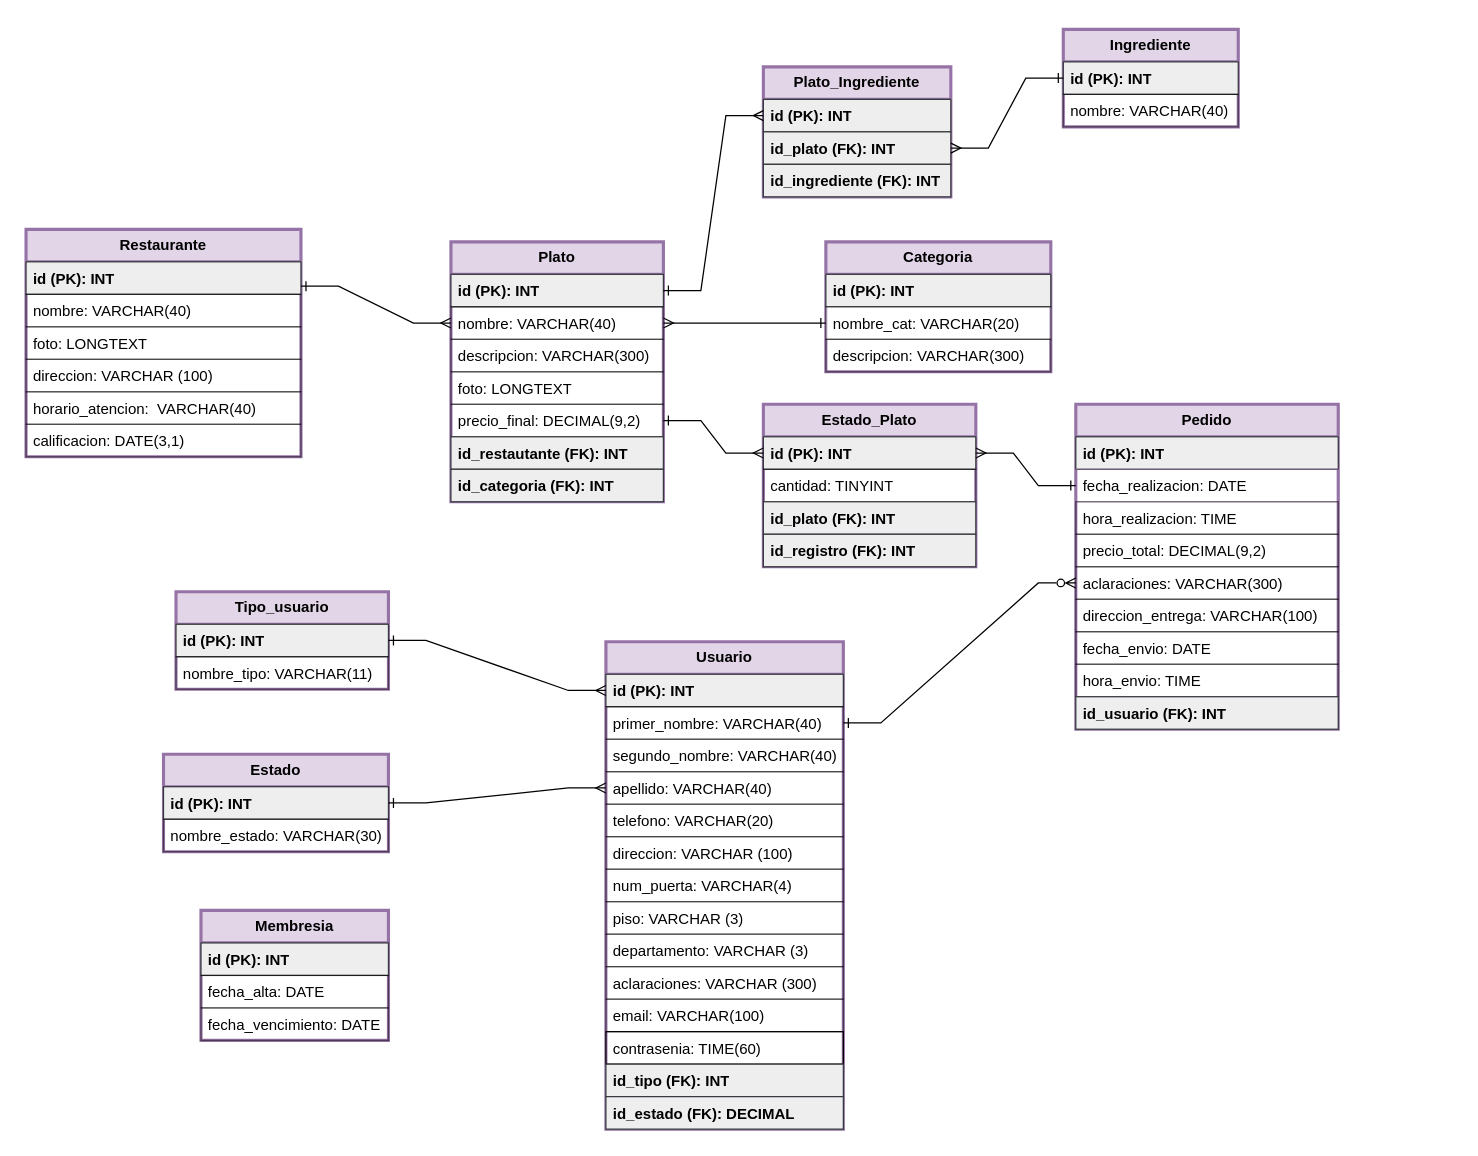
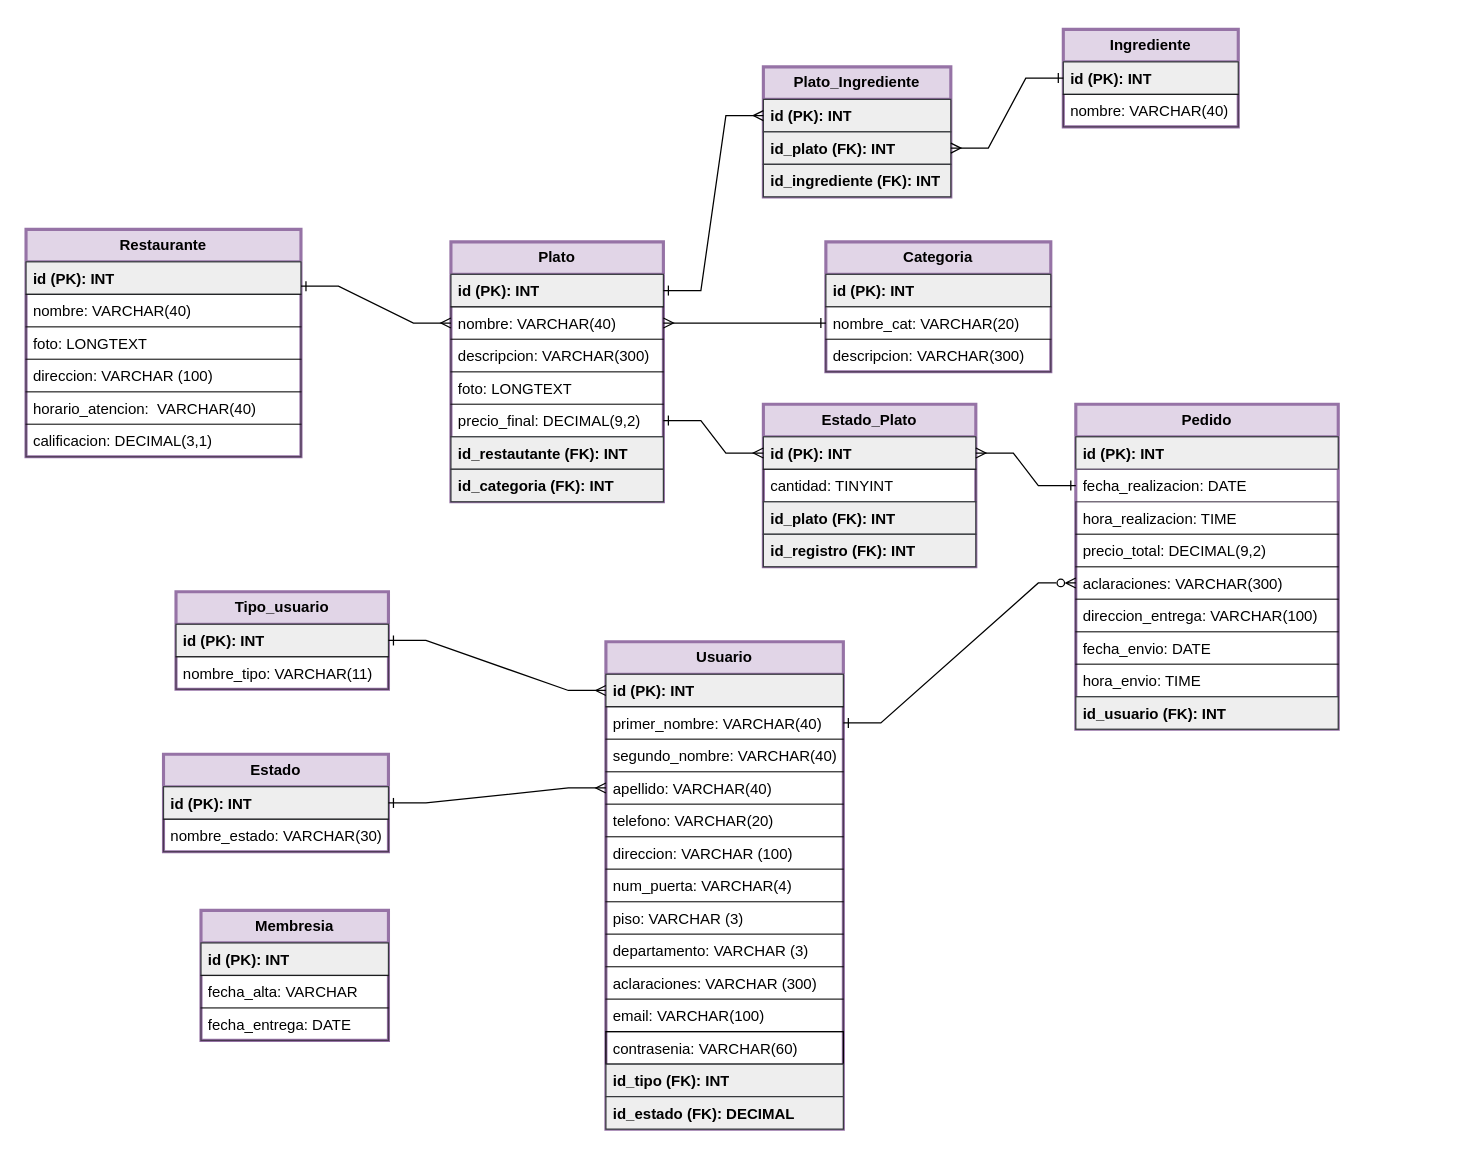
node "calificacion: DATE(3,1)": label "calificacion: DATE(3,1)" -> "calificacion: DECIMAL(3,1)"
node "fecha_alta: DATE": label "fecha_alta: DATE" -> "fecha_alta: VARCHAR"
node "fecha_vencimiento: DATE": label "fecha_vencimiento: DATE" -> "fecha_entrega: DATE"
node "contrasenia: TIME(60)": label "contrasenia: TIME(60)" -> "contrasenia: VARCHAR(60)"
